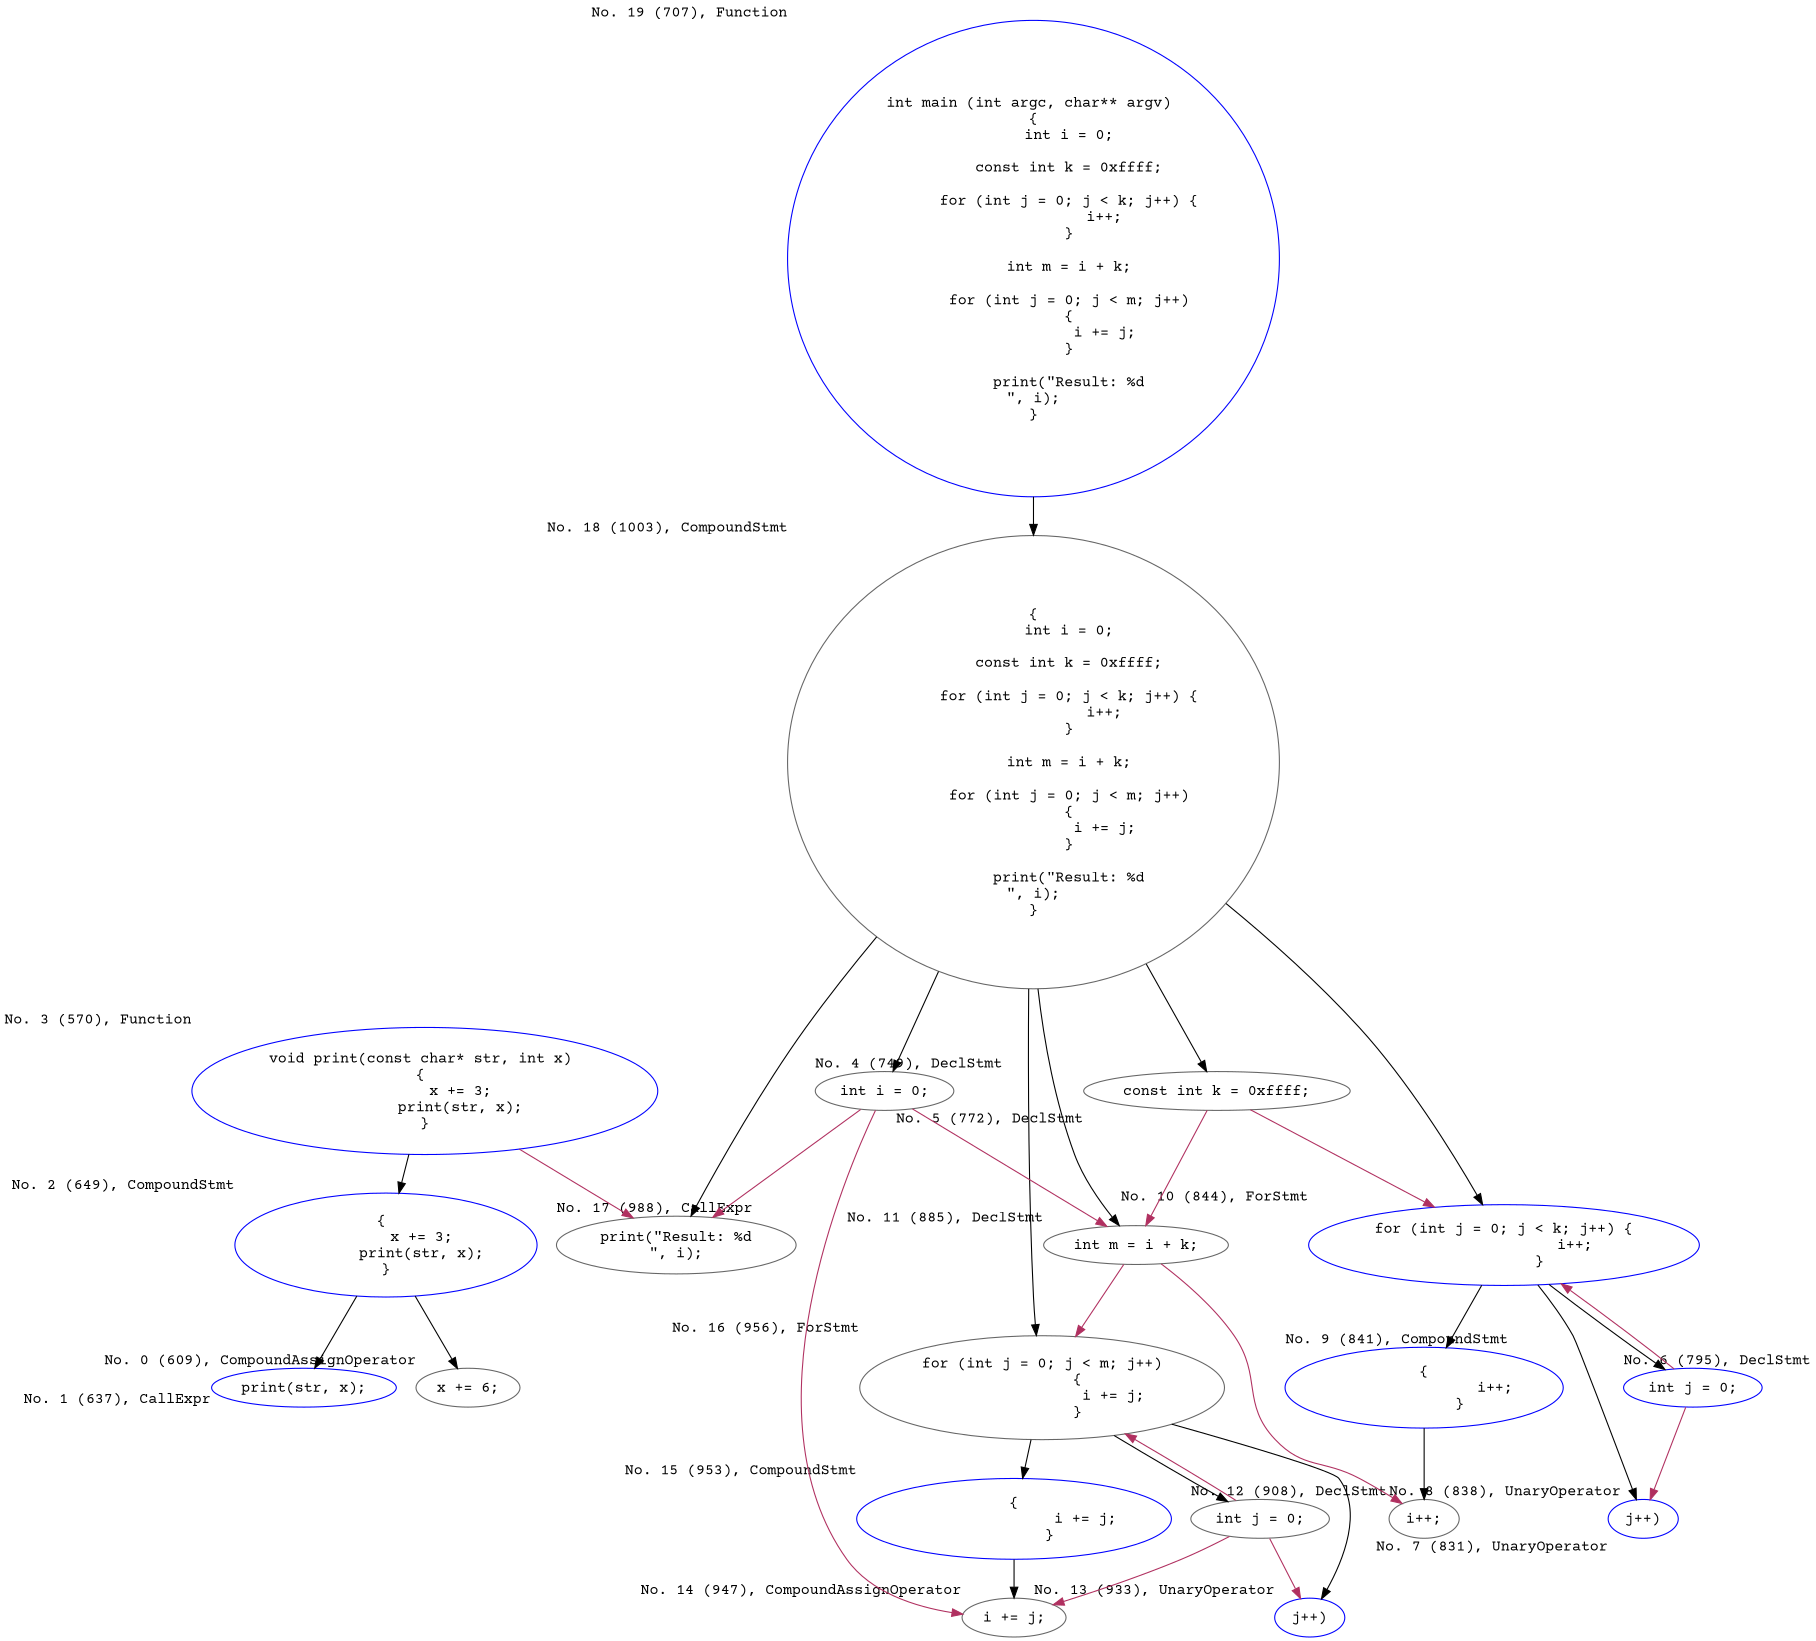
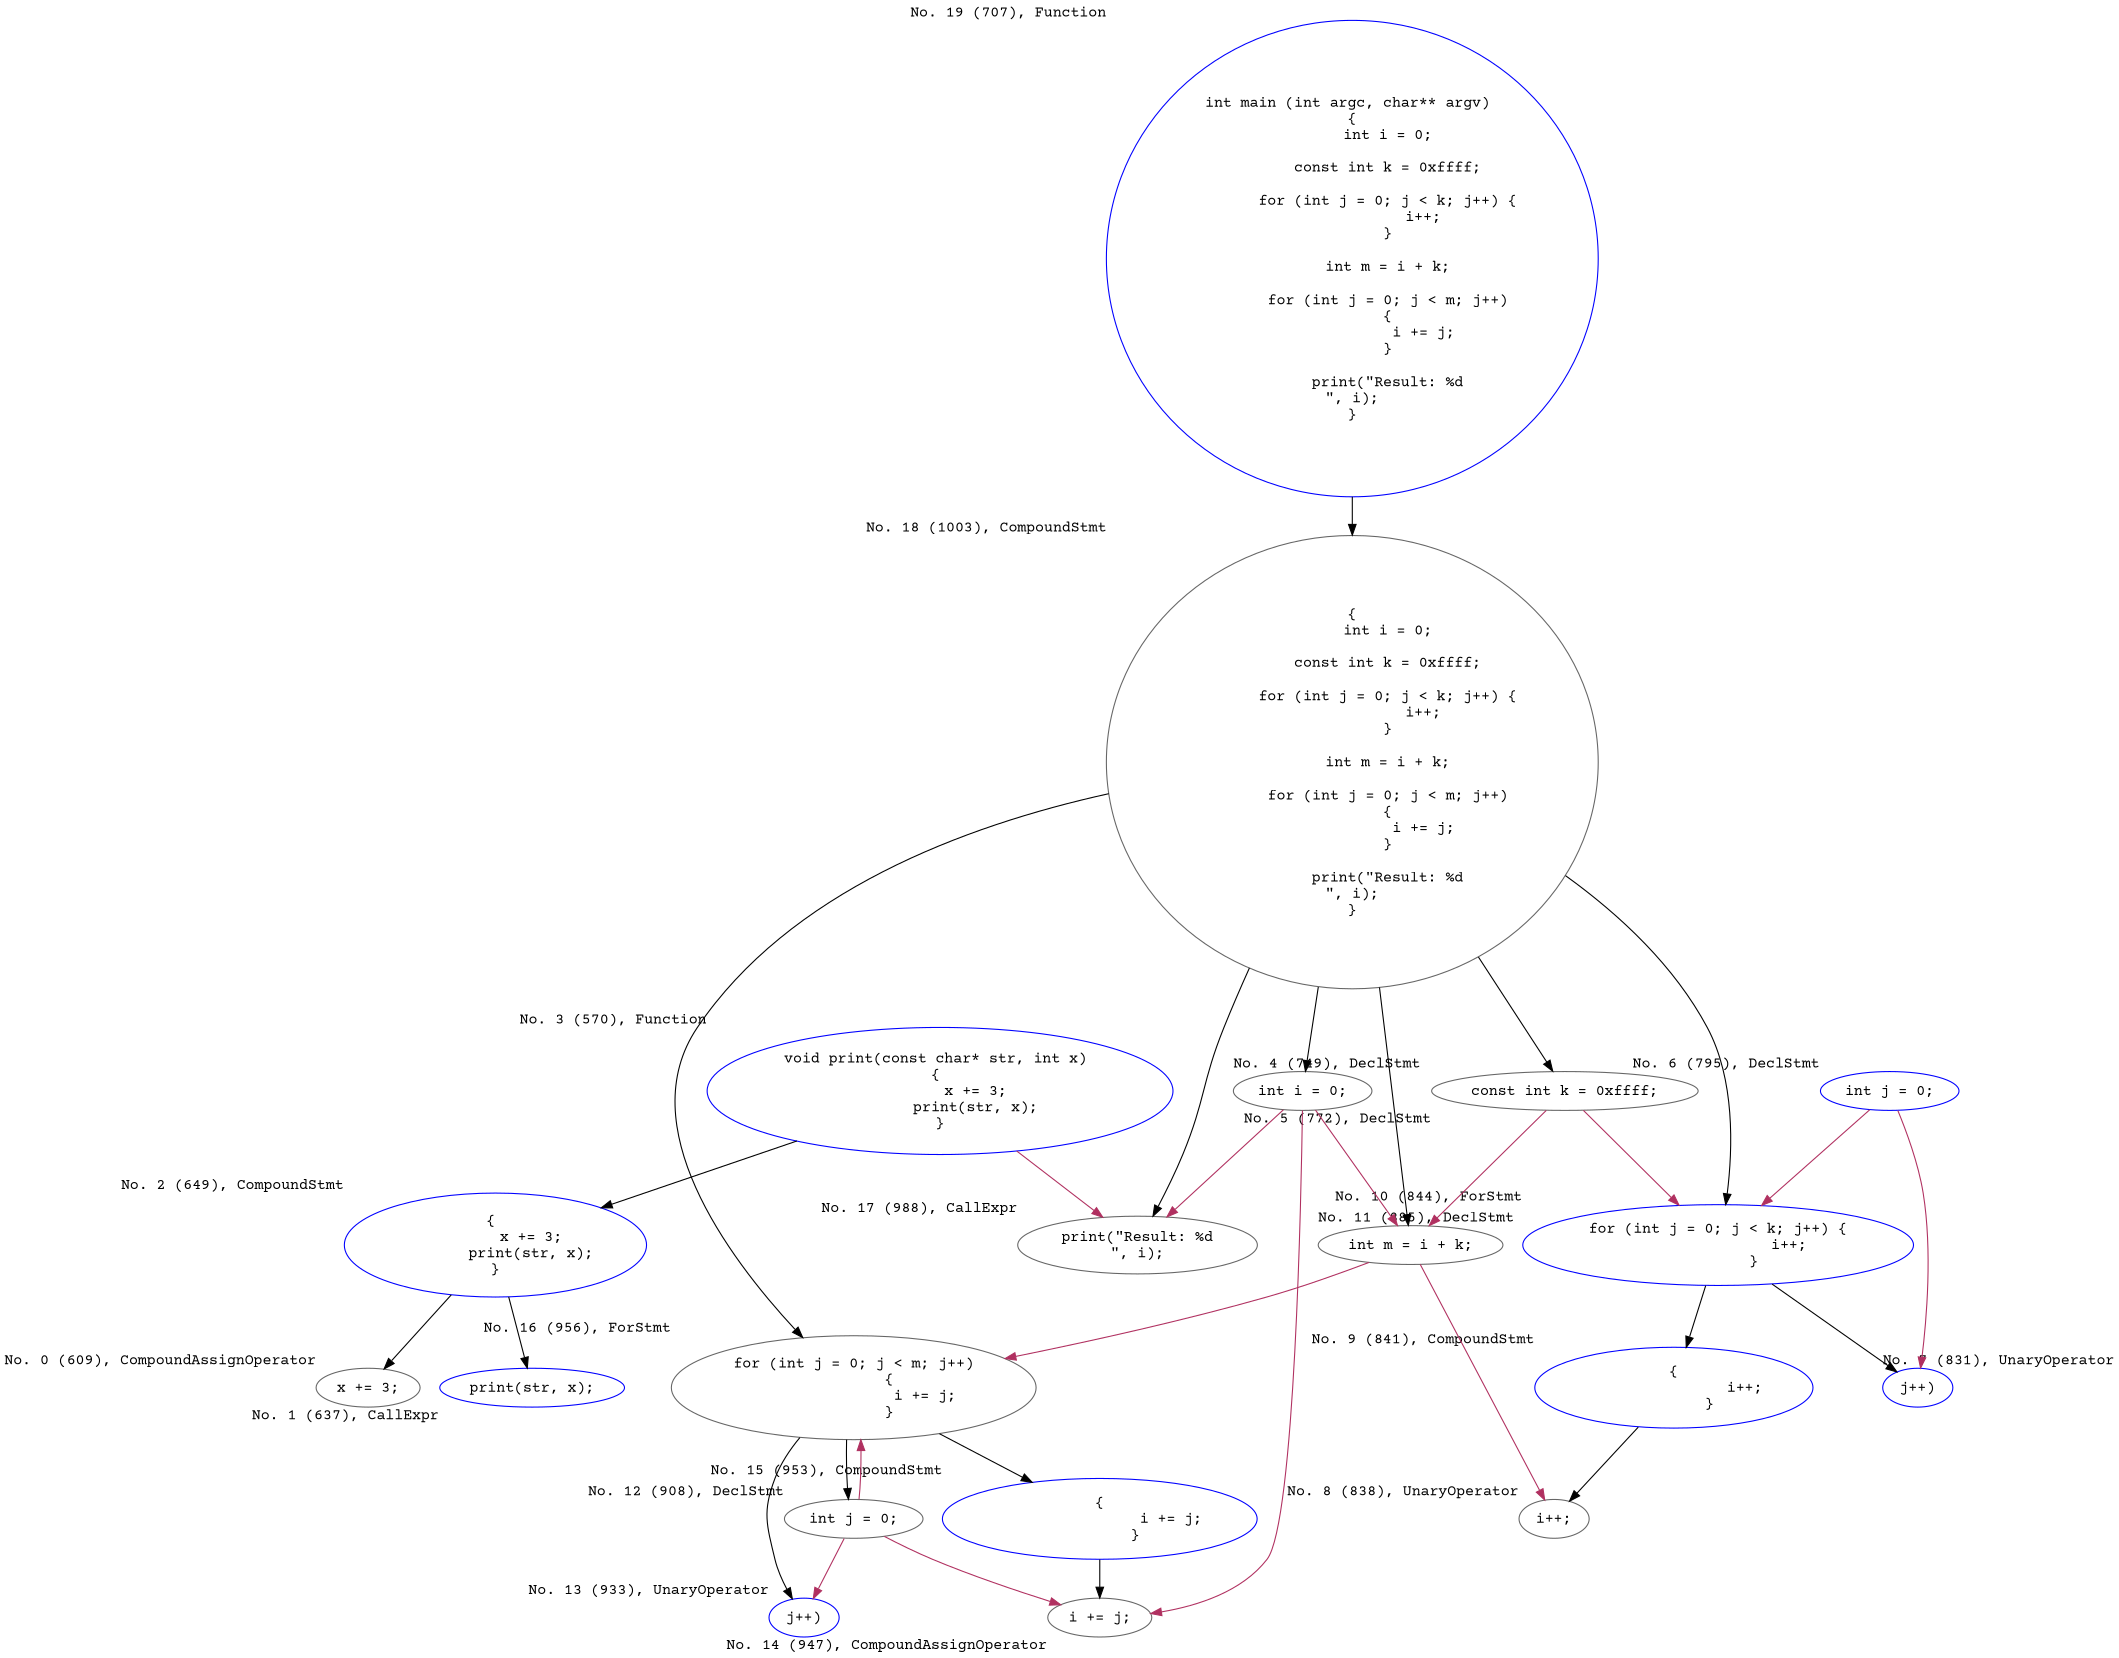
edge "for (int j = 0; j < k; j++) { i++; } No. 10 (844), ForStmt" -> "int j = 0; No. 6 (795), DeclStmt": removed
node "x += 6; No. 0 (609), CompoundAssignOperator": label "x += 6; No. 0 (609), CompoundAssignOperator" -> "x += 3; No. 0 (609), CompoundAssignOperator"
